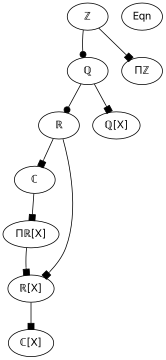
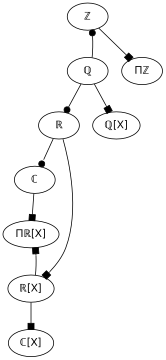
node "Eqn": removed
edge "ℤ" -> "ℚ": reversed
edge "ℝ" -> "ℂ": arrowhead box -> dot
edge "Πℝ[X]" -> "ℝ[X]": reversed
